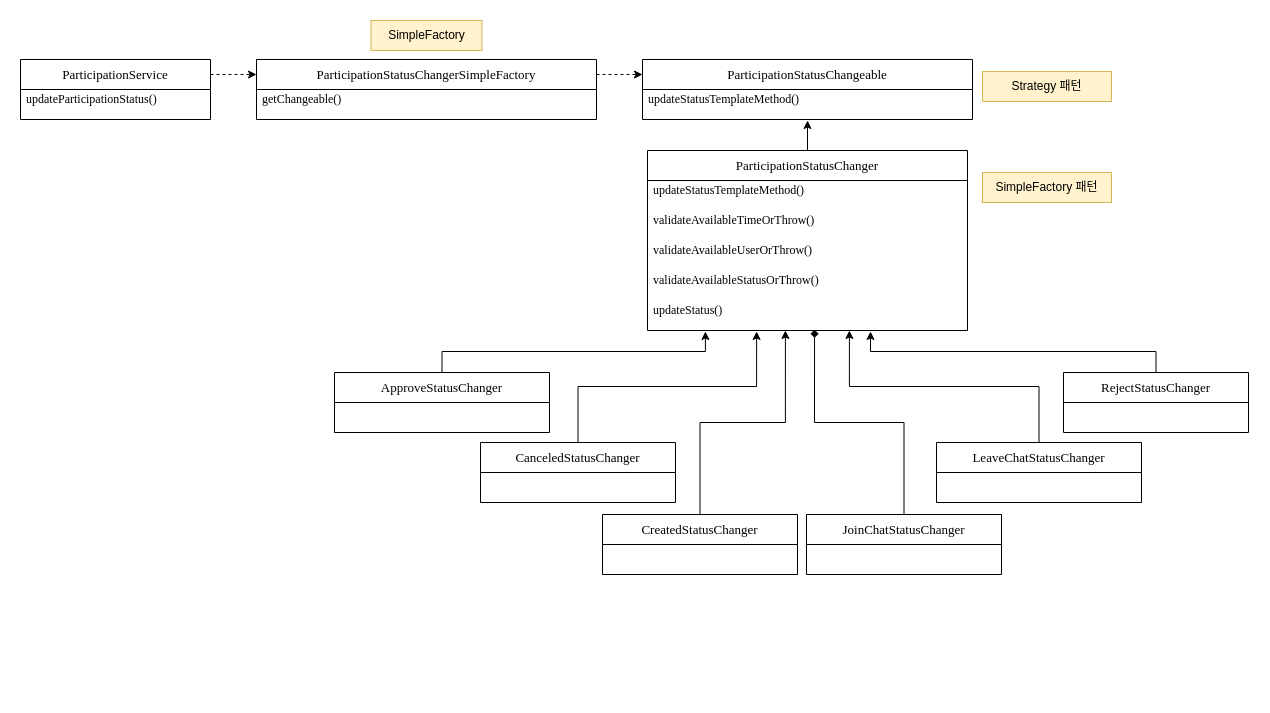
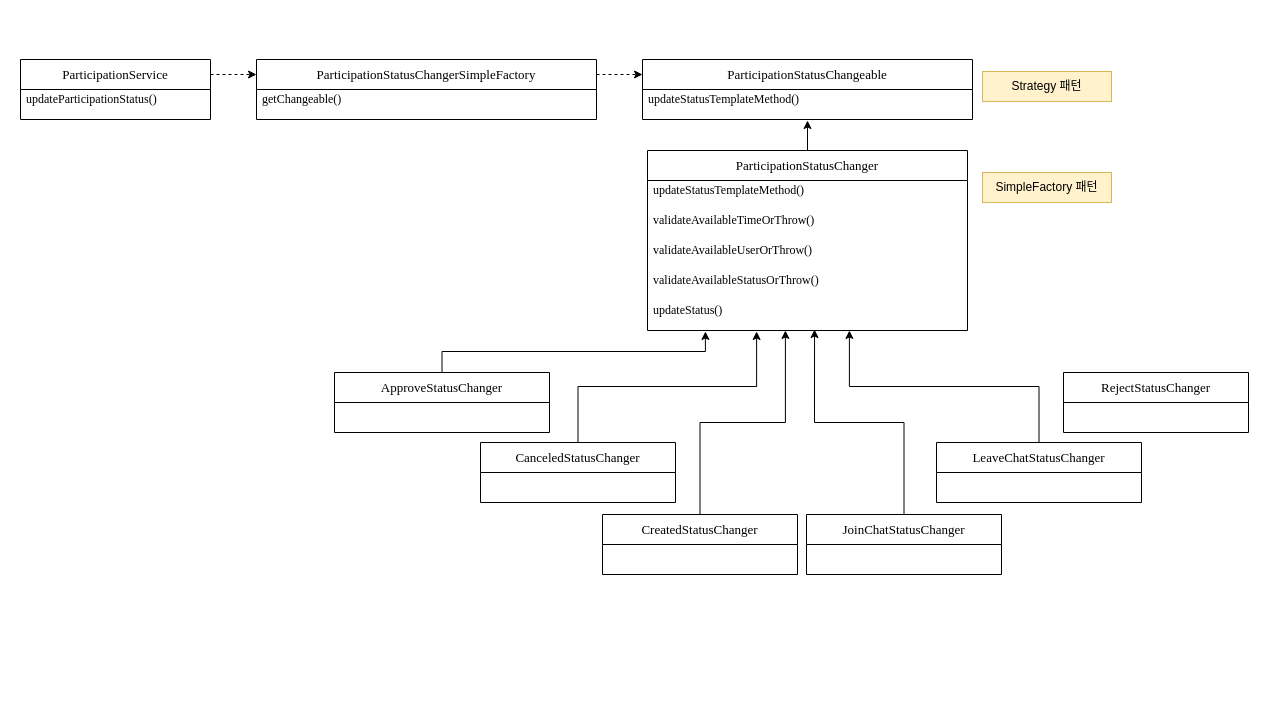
node "SimpleFactory": removed
edge "JoinChatStatusChanger" -> "updateStatus()": arrowhead diamond -> classic
edge "RejectStatusChanger" -> "updateStatus()": removed
